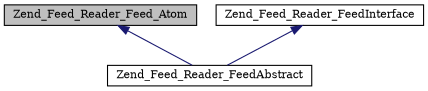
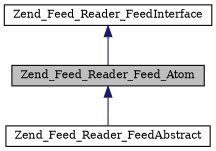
edge "Zend_Feed_Reader_FeedAbstract" -> "Zend_Feed_Reader_FeedInterface": now "Zend_Feed_Reader_Feed_Atom" -> "Zend_Feed_Reader_FeedInterface"
